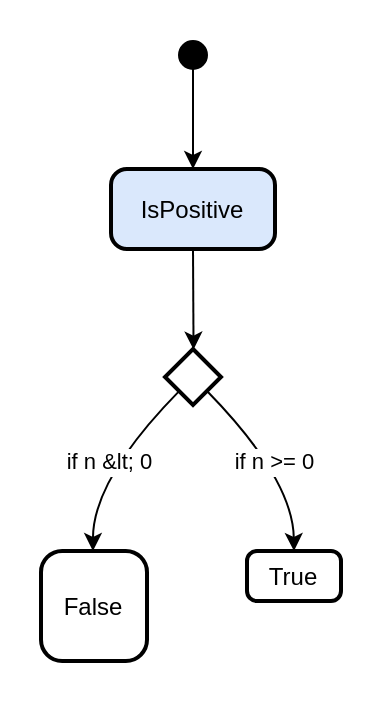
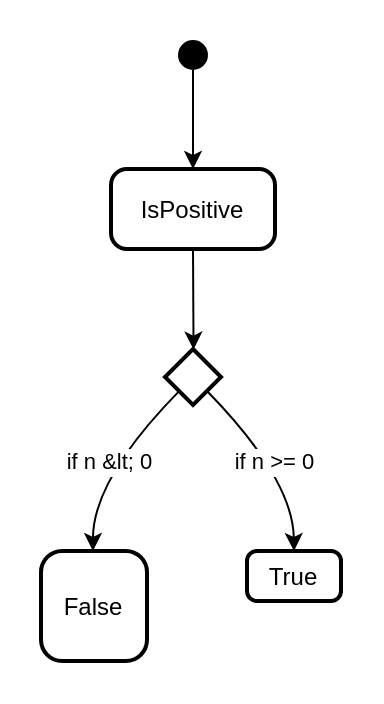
node "IsPositive": fillcolor #dae8fc -> #ffffff
